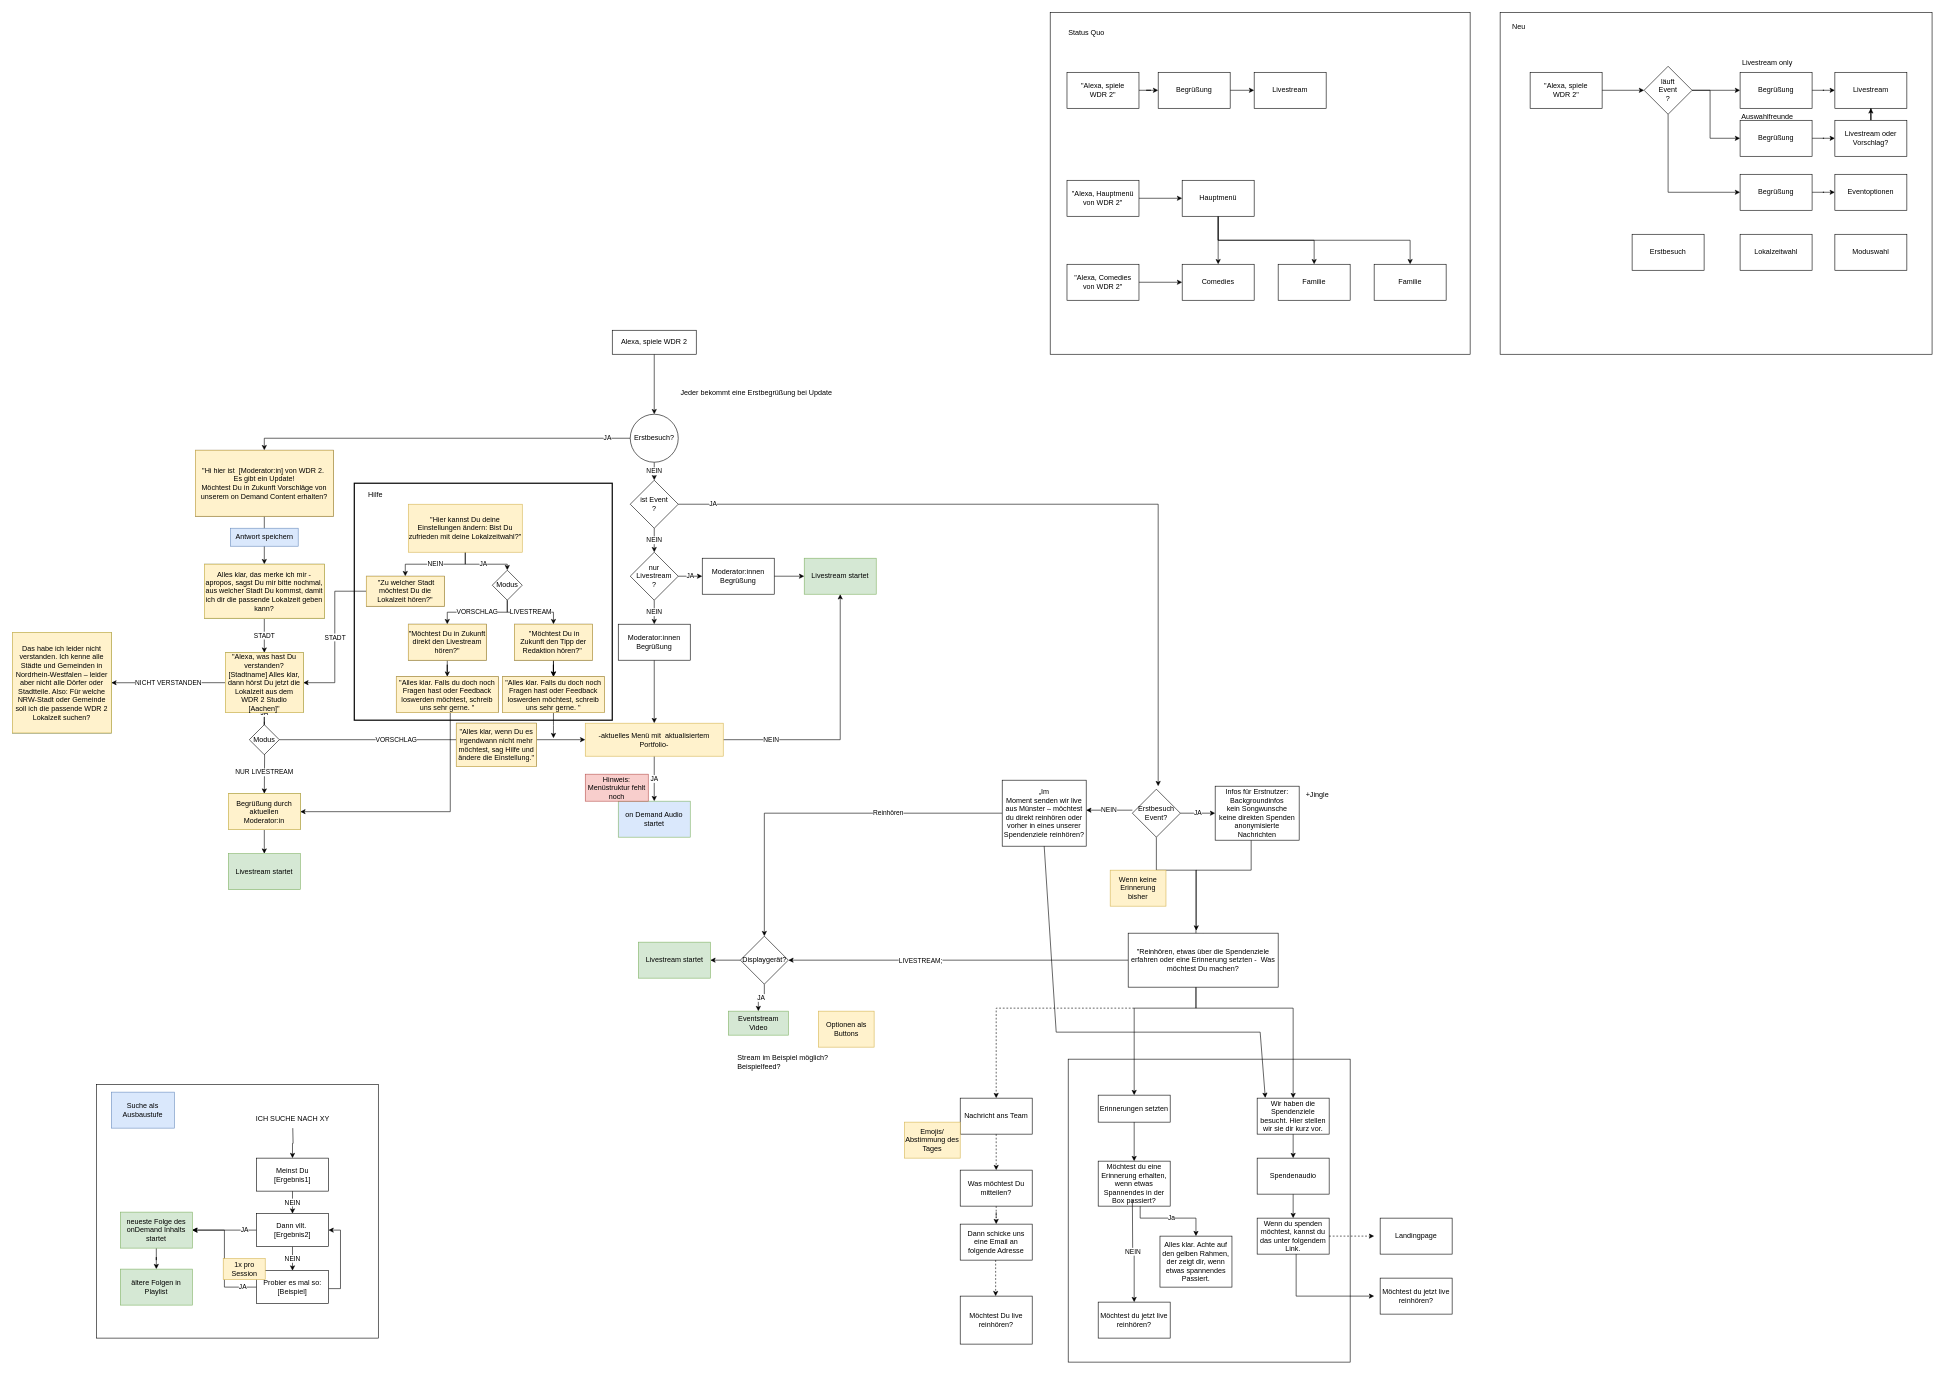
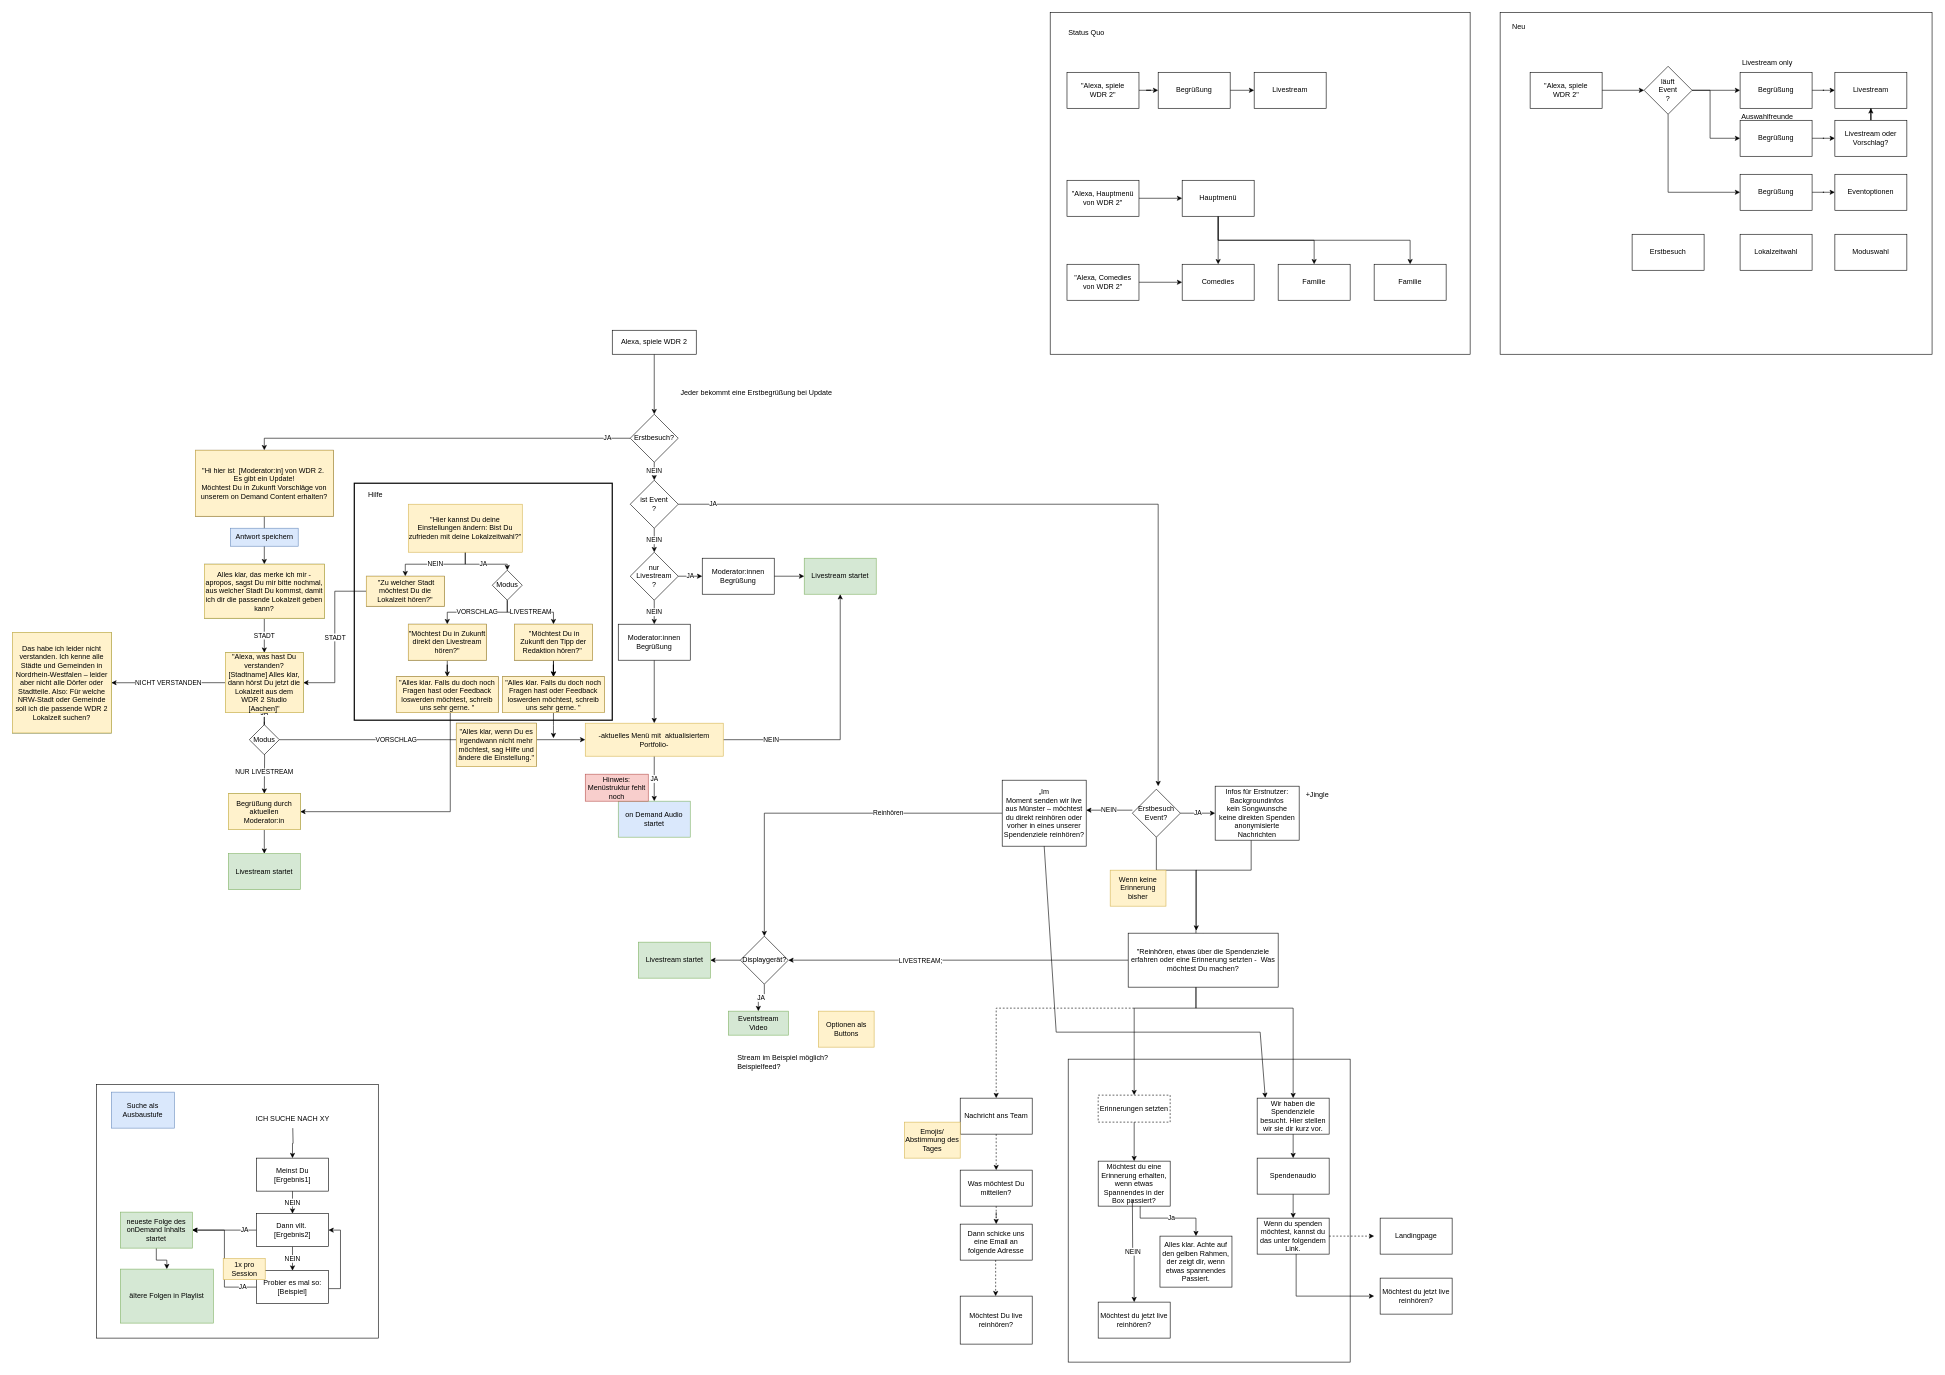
node "Erstbesuch?": shape ellipse -> diamond
node "Erinnerungen setzten": style solid -> dashed
node "ältere Folgen in Playlist": size 72x36 -> 93x54
